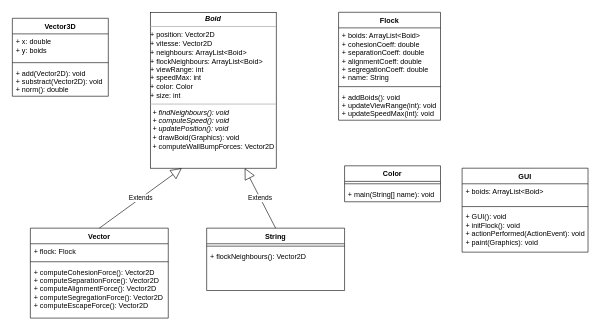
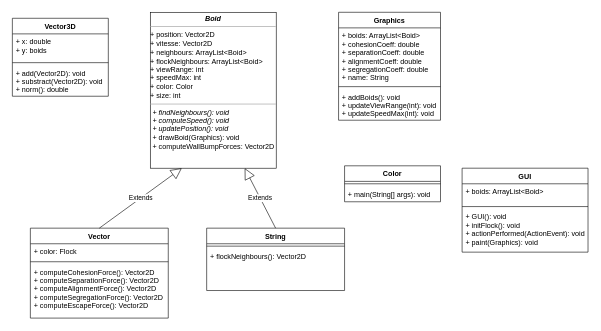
node "Flock": label "Flock" -> "Graphics"
node "+ main(String[] name): void": label "+ main(String[] name): void" -> "+ main(String[] args): void"
node "+ flock: Flock": label "+ flock: Flock" -> "+ color: Flock"
